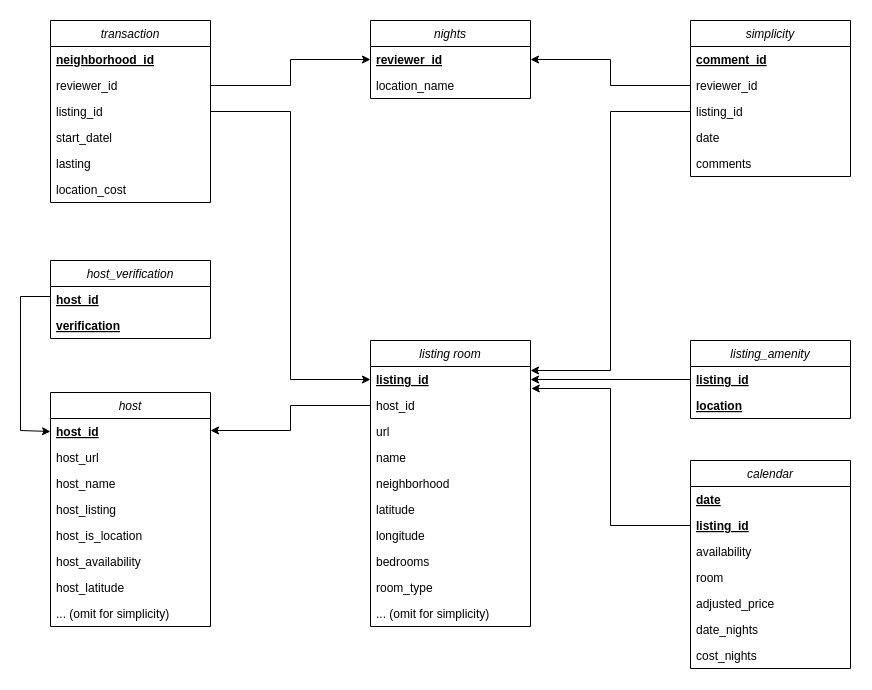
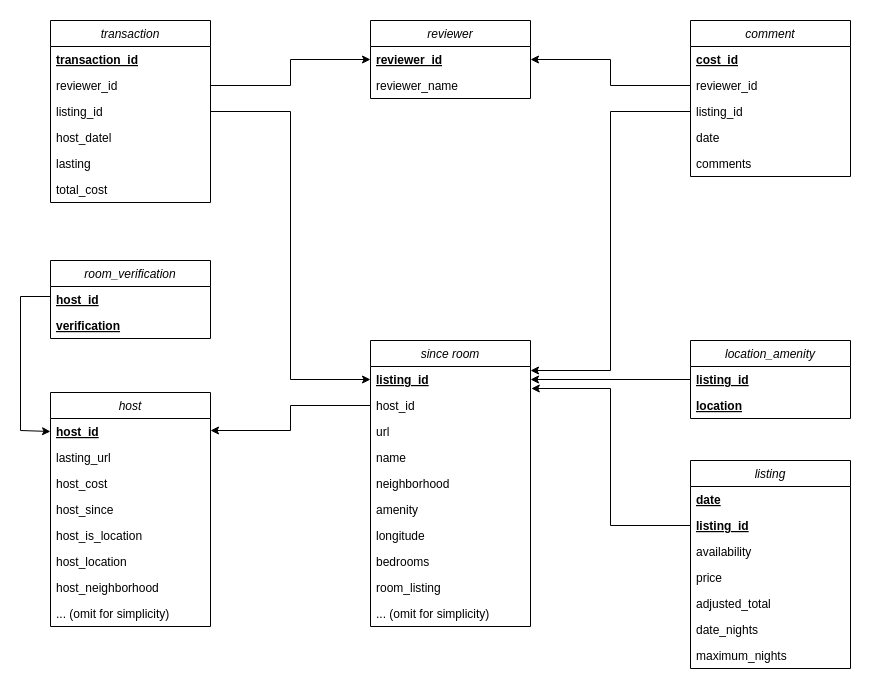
node "nights": label "nights" -> "reviewer"
node "simplicity": label "simplicity" -> "comment"
node "neighborhood_id": label "neighborhood_id" -> "transaction_id"
node "comment_id": label "comment_id" -> "cost_id"
node "location_name": label "location_name" -> "reviewer_name"
node "start_datel": label "start_datel" -> "host_datel"
node "location_cost": label "location_cost" -> "total_cost"
node "host_verification": label "host_verification" -> "room_verification"
node "listing room": label "listing room" -> "since room"
node "listing_amenity": label "listing_amenity" -> "location_amenity"
node "host_url": label "host_url" -> "lasting_url"
node "calendar": label "calendar" -> "listing"
node "host_name": label "host_name" -> "host_cost"
node "host_listing": label "host_listing" -> "host_since"
node "latitude": label "latitude" -> "amenity"
node "host_availability": label "host_availability" -> "host_location"
node "room": label "room" -> "price"
node "host_latitude": label "host_latitude" -> "host_neighborhood"
node "room_type": label "room_type" -> "room_listing"
node "adjusted_price": label "adjusted_price" -> "adjusted_total"
node "cost_nights": label "cost_nights" -> "maximum_nights"
